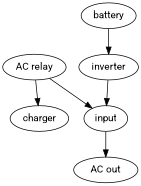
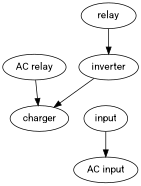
node "battery": label "battery" -> "relay"
edge "inverter" -> "input": now "inverter" -> "charger"
edge "AC relay" -> "input": removed
node "AC out": label "AC out" -> "AC input"
